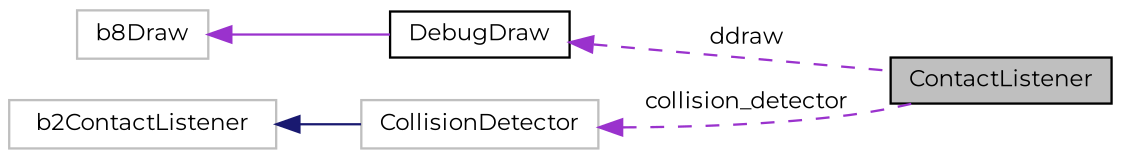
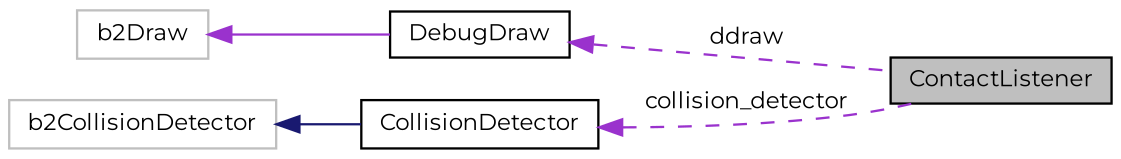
node "b8Draw": label "b8Draw" -> "b2Draw"
node "b2ContactListener": label "b2ContactListener" -> "b2CollisionDetector"
node "CollisionDetector": color grey75 -> black
